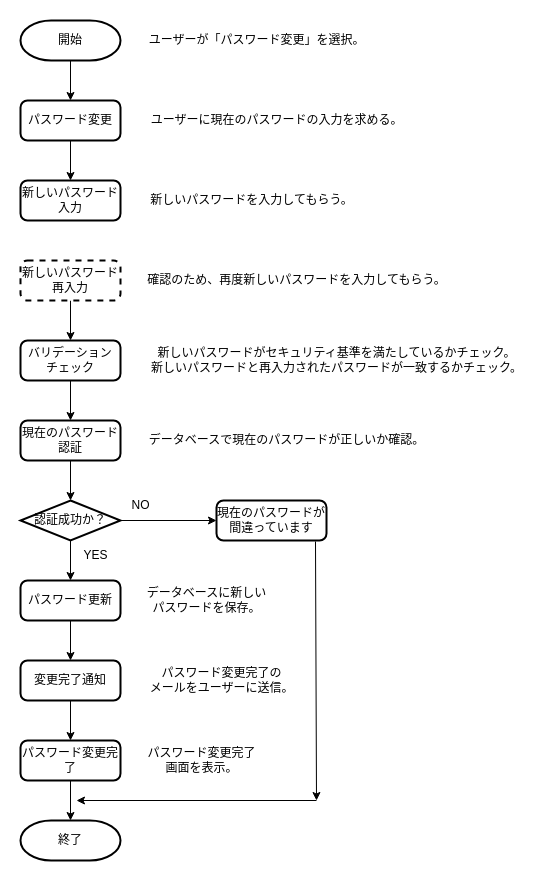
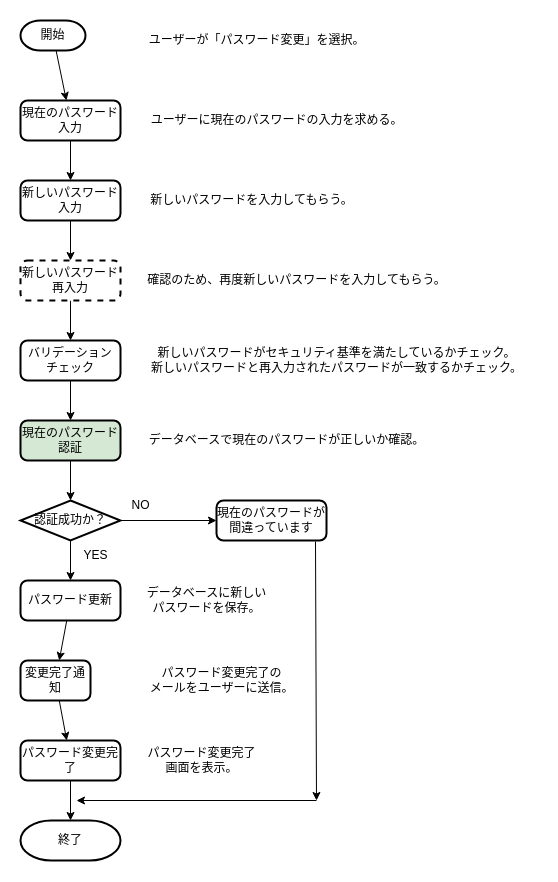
node "開始": size 100x40 -> 65x30
node "パスワード変更": label "パスワード変更" -> "現在のパスワード入力"
edge "新しいパスワード入力" -> "新しいパスワード再入力": added
node "現在のパスワード認証": fillcolor #ffffff -> #d5e8d4
node "変更完了通知": size 100x40 -> 70x40
